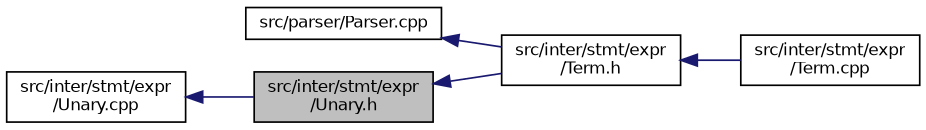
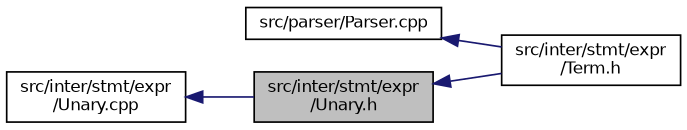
node "src/inter/stmt/expr /Term.cpp": removed
